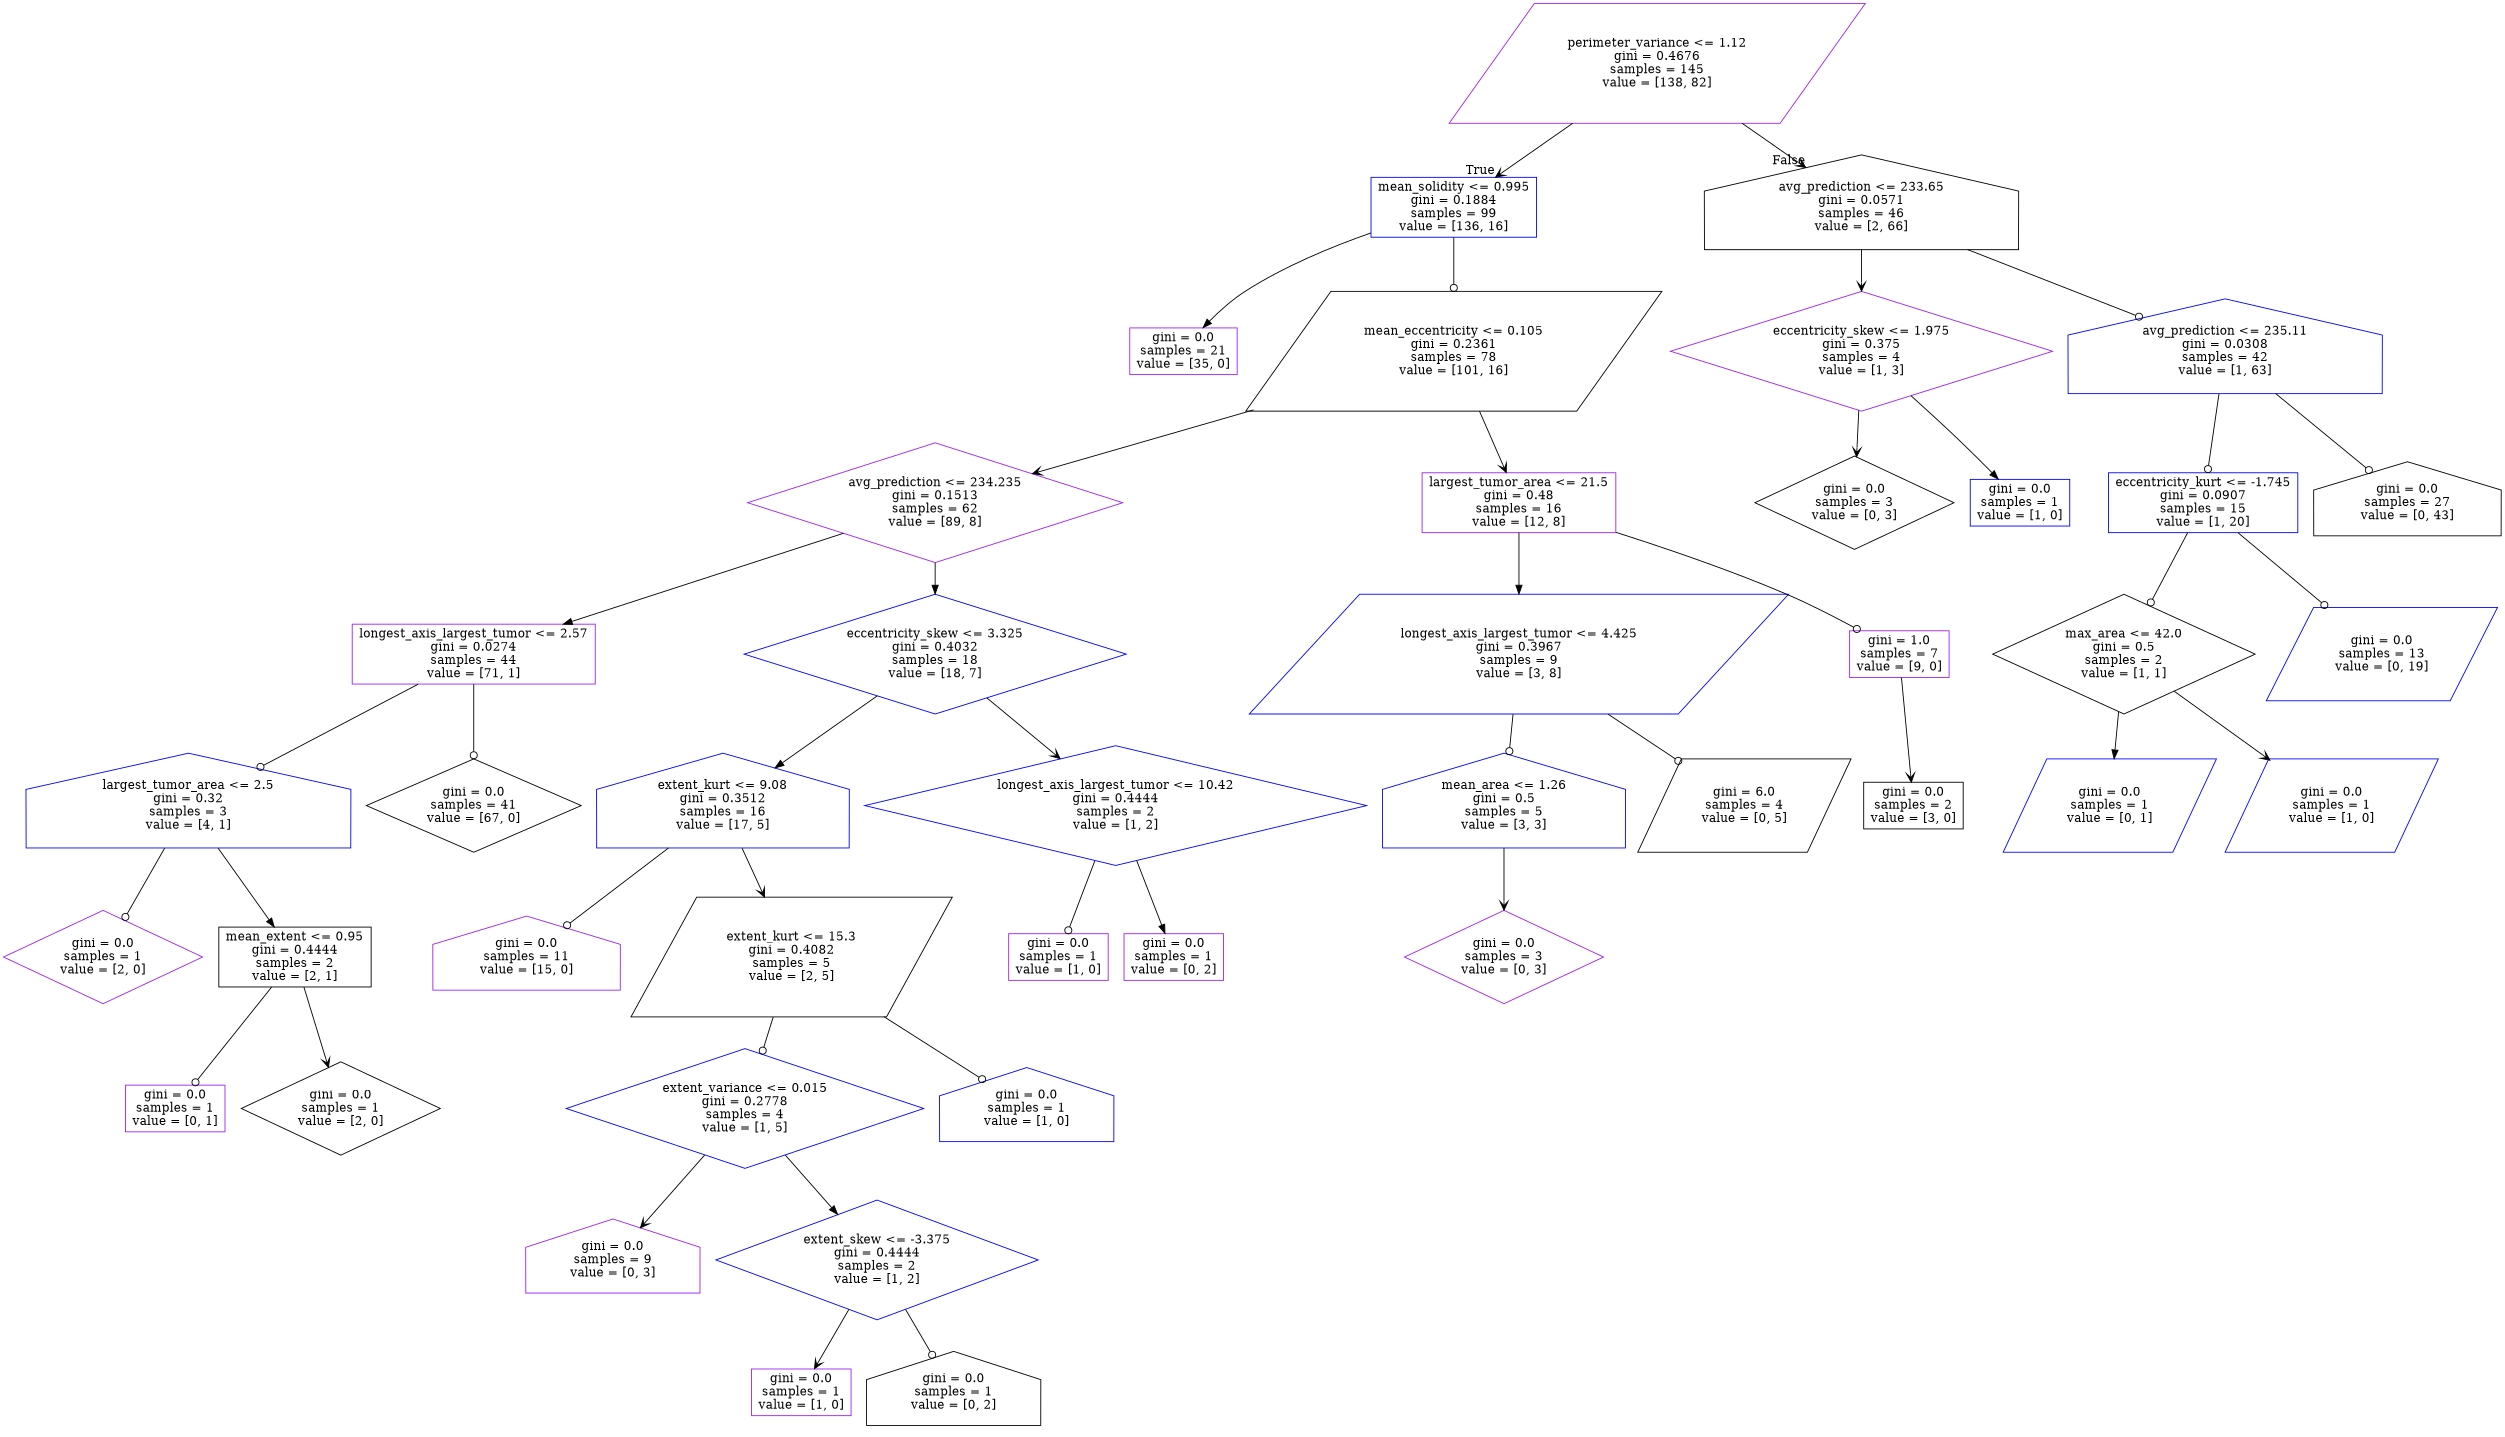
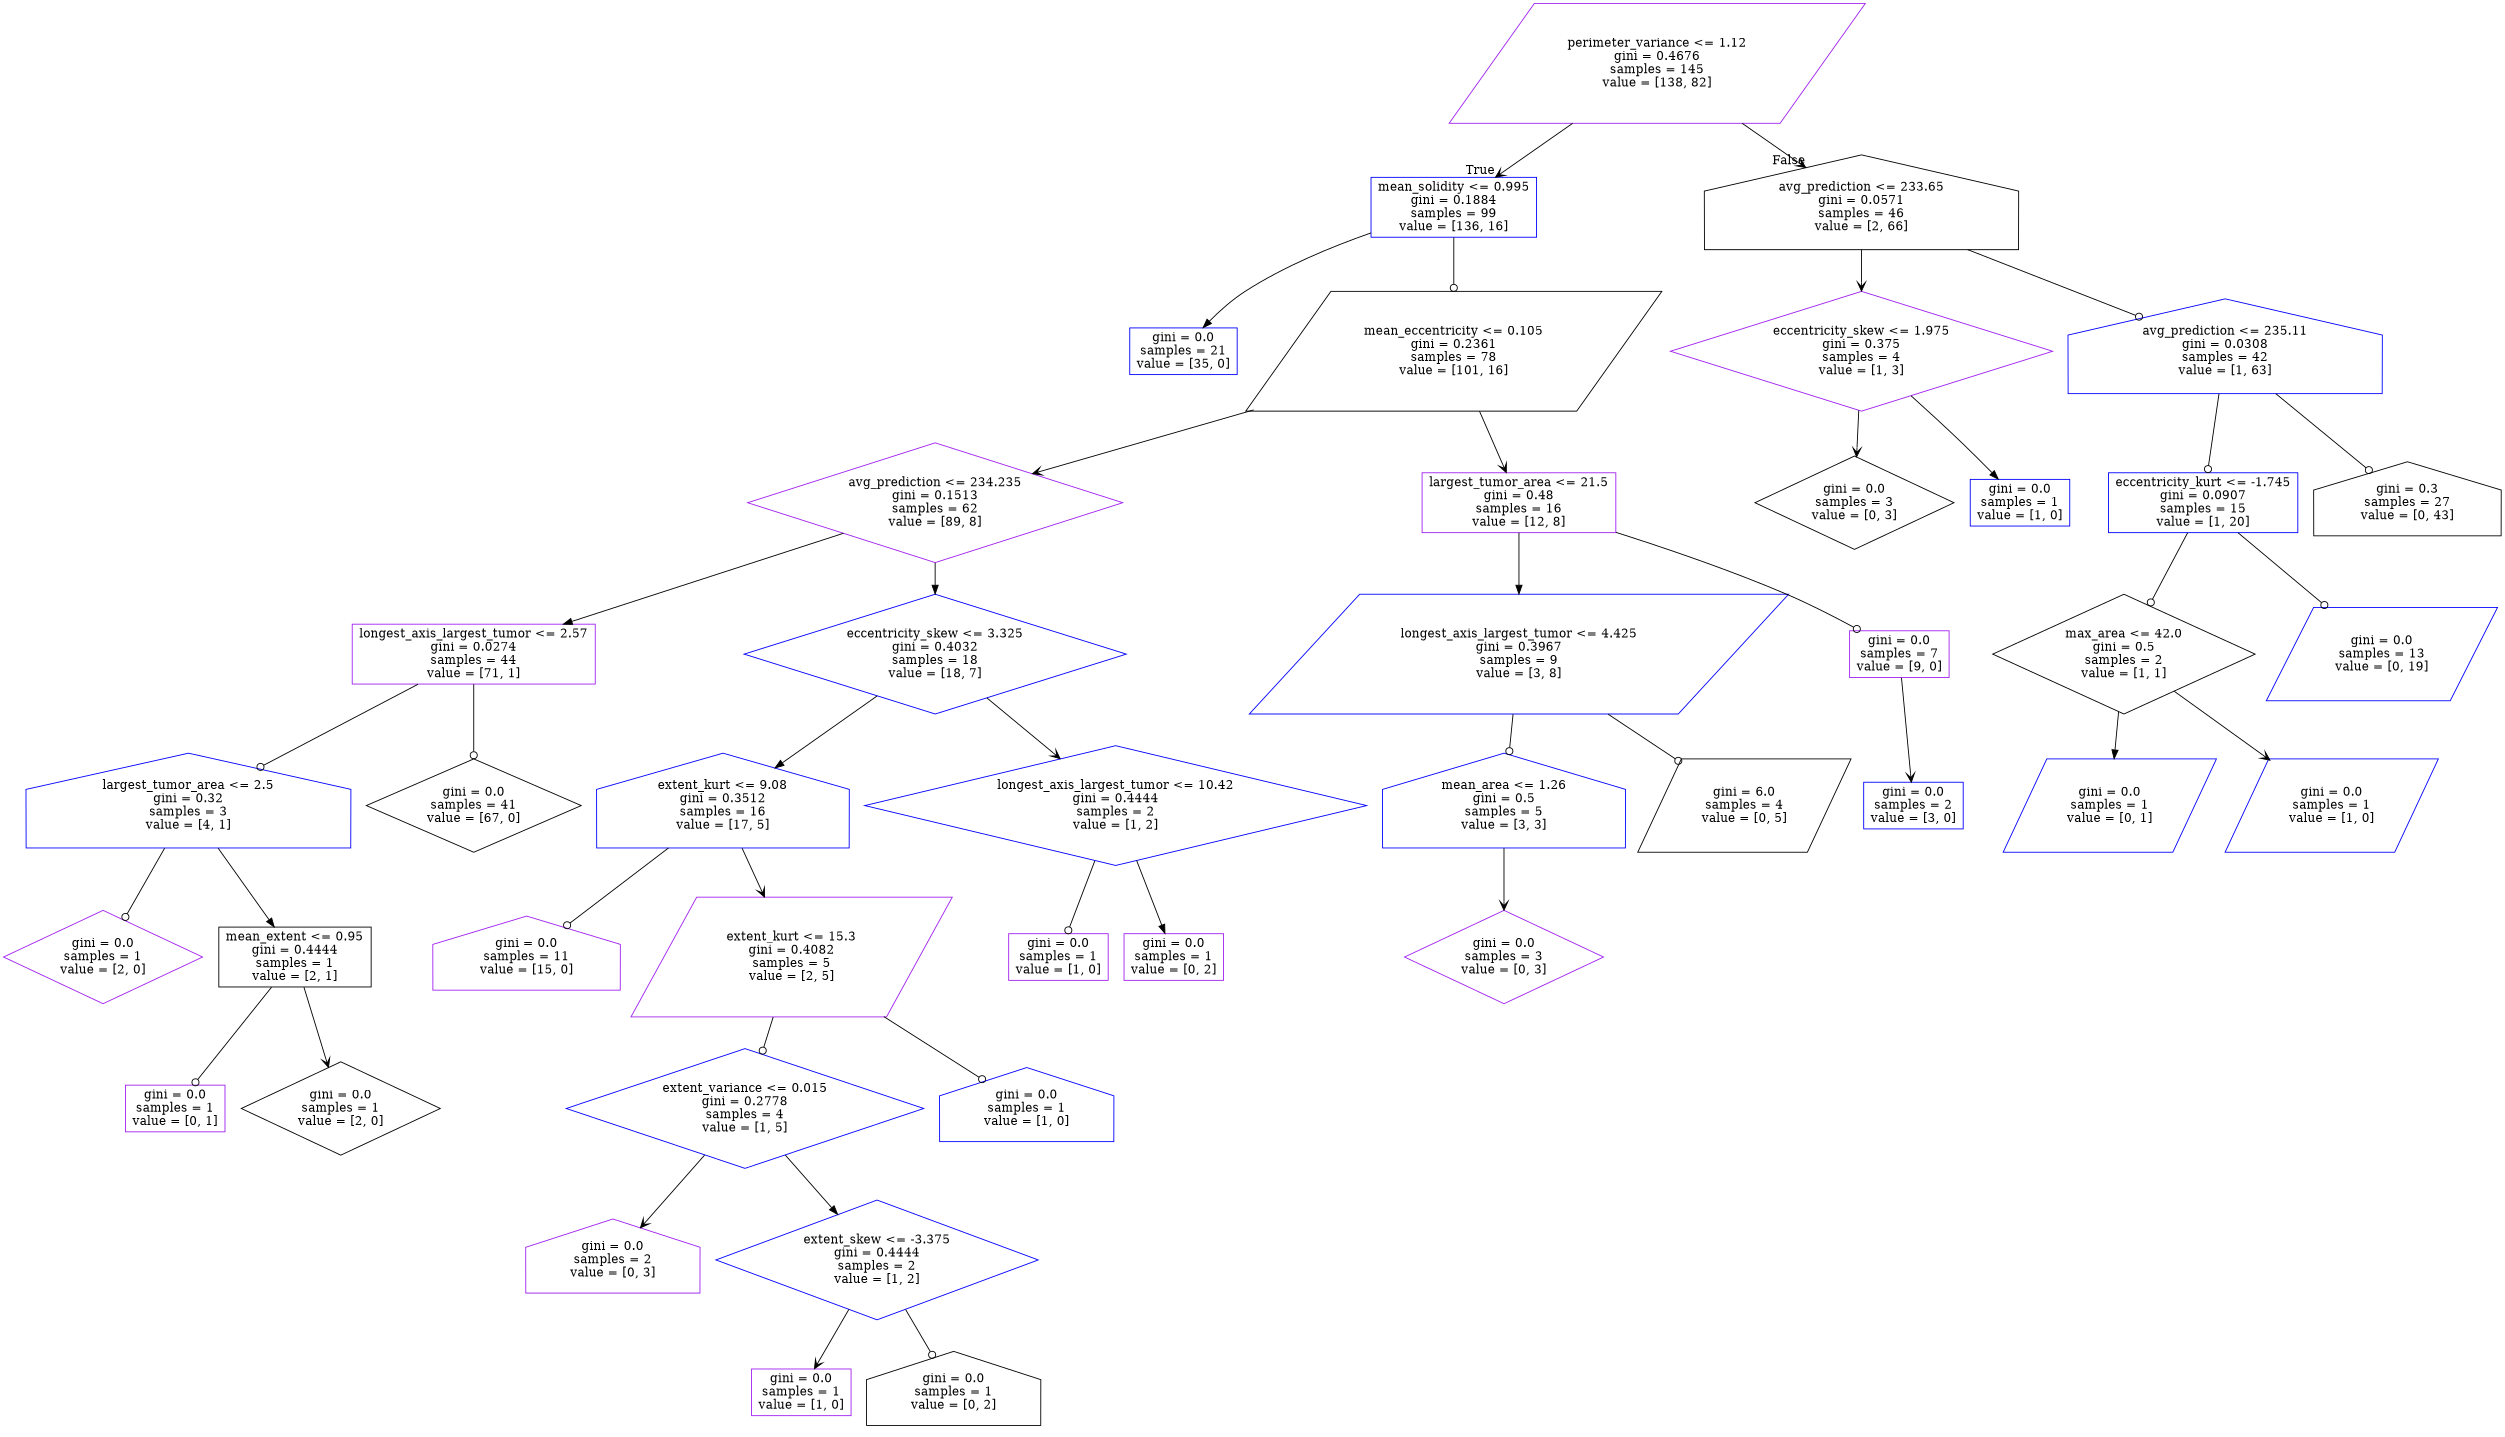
node "gini = 0.0 samples = 21 value = [35, 0]": color purple -> blue
node "gini = 0.0 samples = 27 value = [0, 43]": label "gini = 0.0 samples = 27 value = [0, 43]" -> "gini = 0.3 samples = 27 value = [0, 43]"
node "gini = 1.0 samples = 7 value = [9, 0]": label "gini = 1.0 samples = 7 value = [9, 0]" -> "gini = 0.0 samples = 7 value = [9, 0]"
node "gini = 0.0 samples = 2 value = [3, 0]": color black -> blue
node "mean_extent <= 0.95 gini = 0.4444 samples = 2 value = [2, 1]": label "mean_extent <= 0.95 gini = 0.4444 samples = 2 value = [2, 1]" -> "mean_extent <= 0.95 gini = 0.4444 samples = 1 value = [2, 1]"
node "extent_kurt <= 15.3 gini = 0.4082 samples = 5 value = [2, 5]": color black -> purple
node "gini = 0.0 samples = 9 value = [0, 3]": label "gini = 0.0 samples = 9 value = [0, 3]" -> "gini = 0.0 samples = 2 value = [0, 3]"
